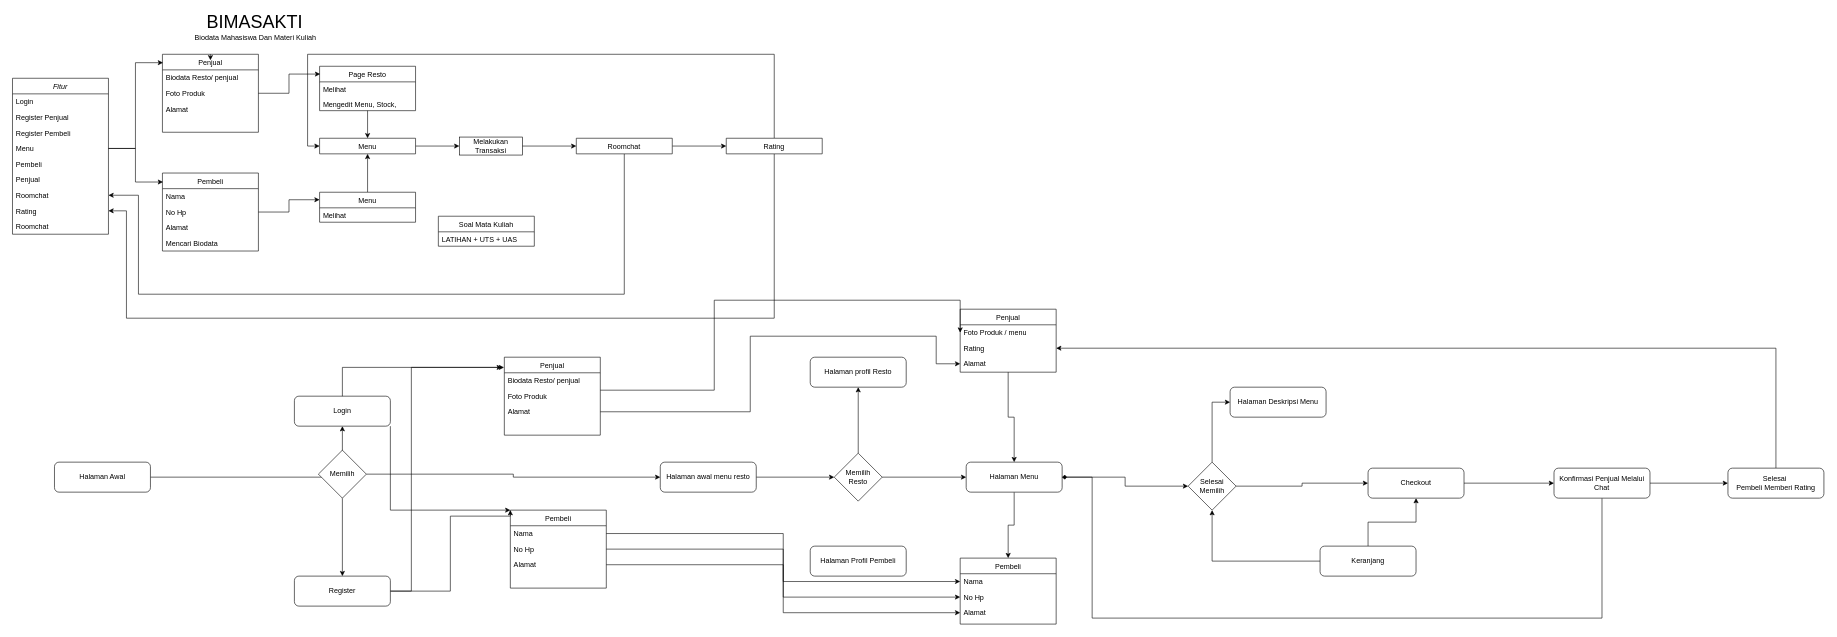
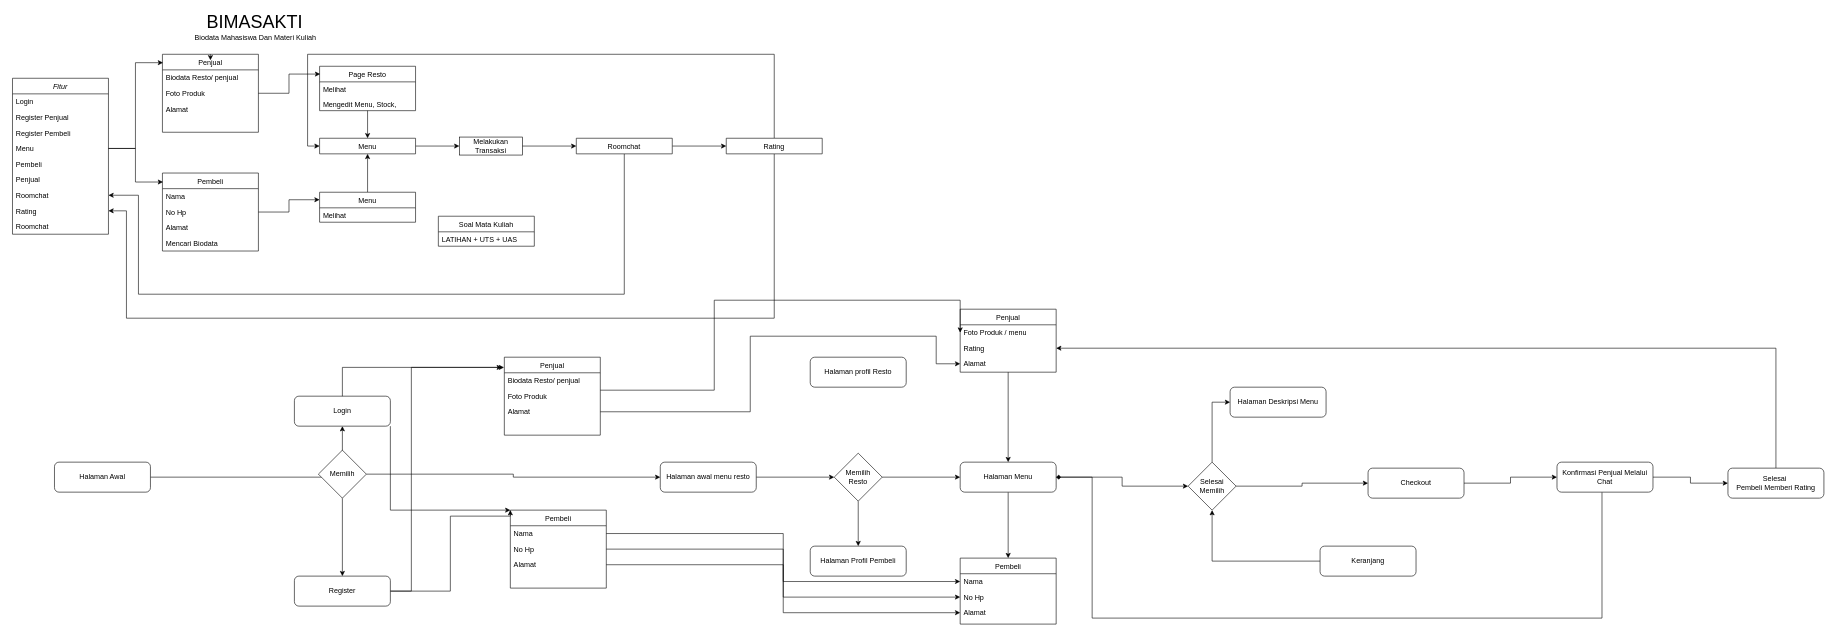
edge "Memilih Resto" -> "Halaman profil Resto": removed
node "Halaman Menu": moved (1014, 477) -> (1008, 477)
node "Konfirmasi Penjual Melalui Chat": moved (1602, 483) -> (1605, 477)
edge "Keranjang" -> "Checkout": removed
edge "Memilih Resto" -> "Halaman Profil Pembeli": added
